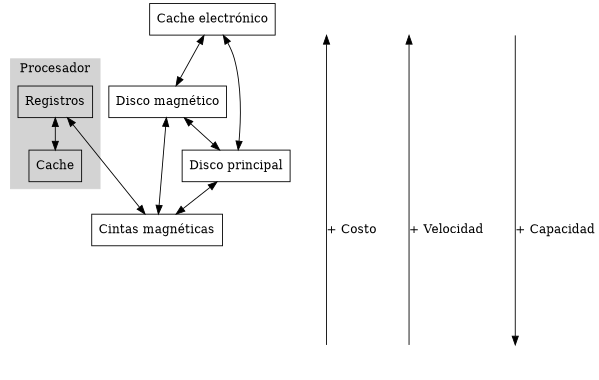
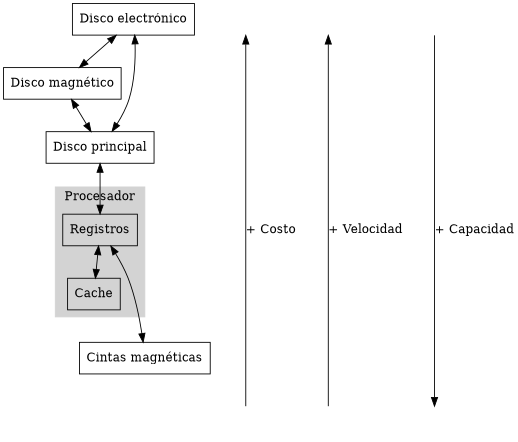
node "Cache electrónico": label "Cache electrónico" -> "Disco electrónico"
edge "Disco magnético" -- "Cintas magnéticas": removed
edge "Disco principal" -- "Cintas magnéticas": now "Disco principal" -- "Registros"
